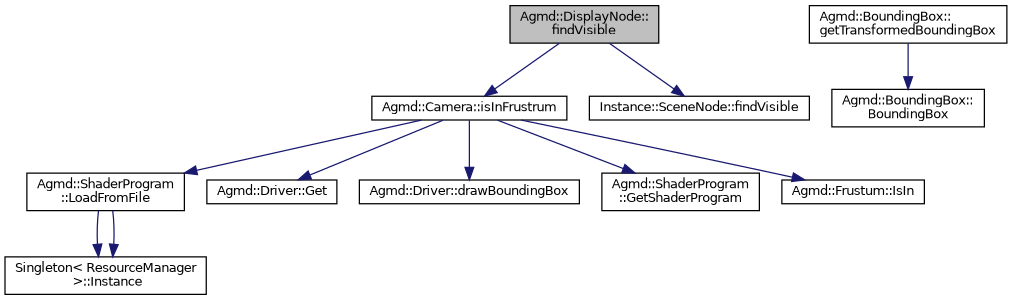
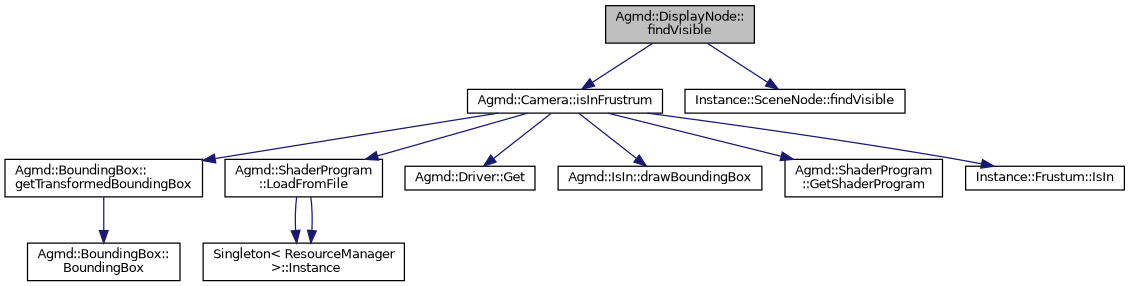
edge "Agmd::Camera::isInFrustrum" -> "Agmd::BoundingBox:: getTransformedBoundingBox": added
node "Agmd::Driver::drawBoundingBox": label "Agmd::Driver::drawBoundingBox" -> "Agmd::IsIn::drawBoundingBox"
node "Agmd::Frustum::IsIn": label "Agmd::Frustum::IsIn" -> "Instance::Frustum::IsIn"
